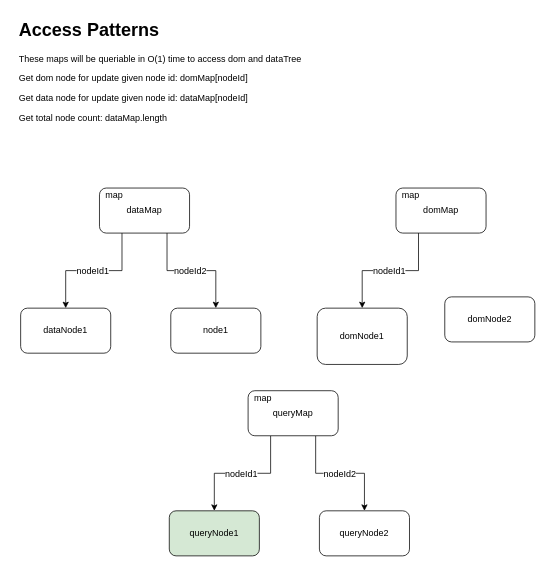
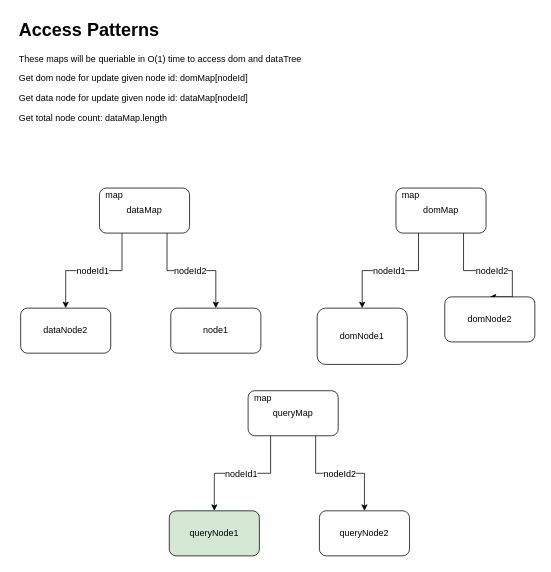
edge "domMap" -> "domNode2": added, label "nodeId2"
node "dataNode1": label "dataNode1" -> "dataNode2"
